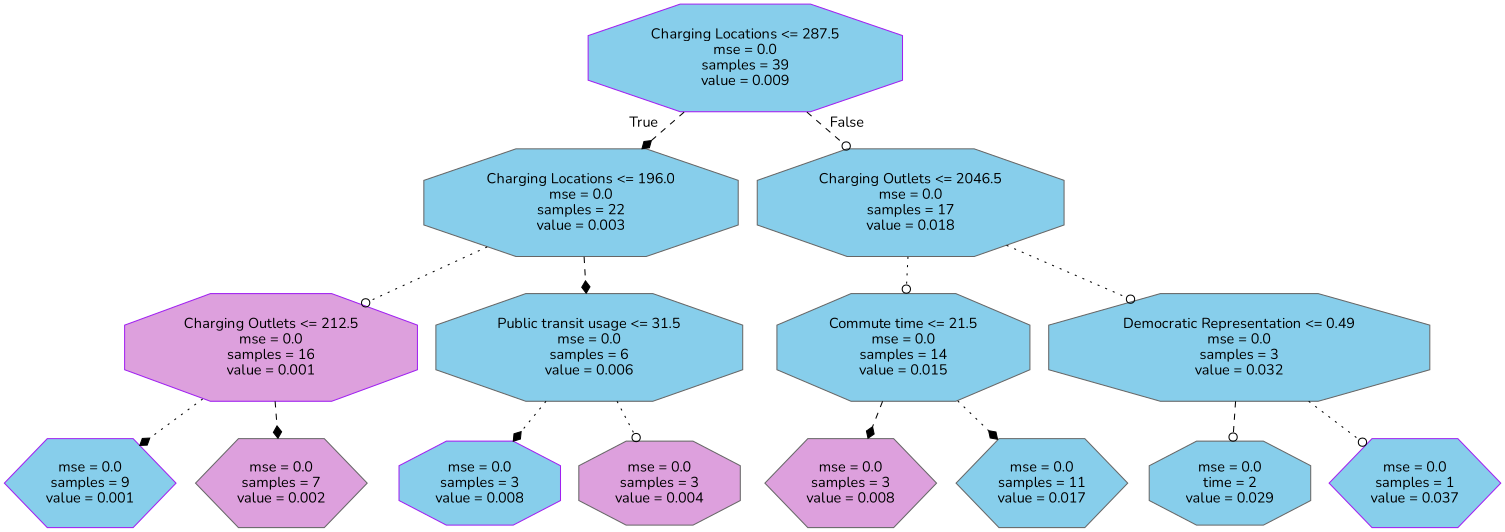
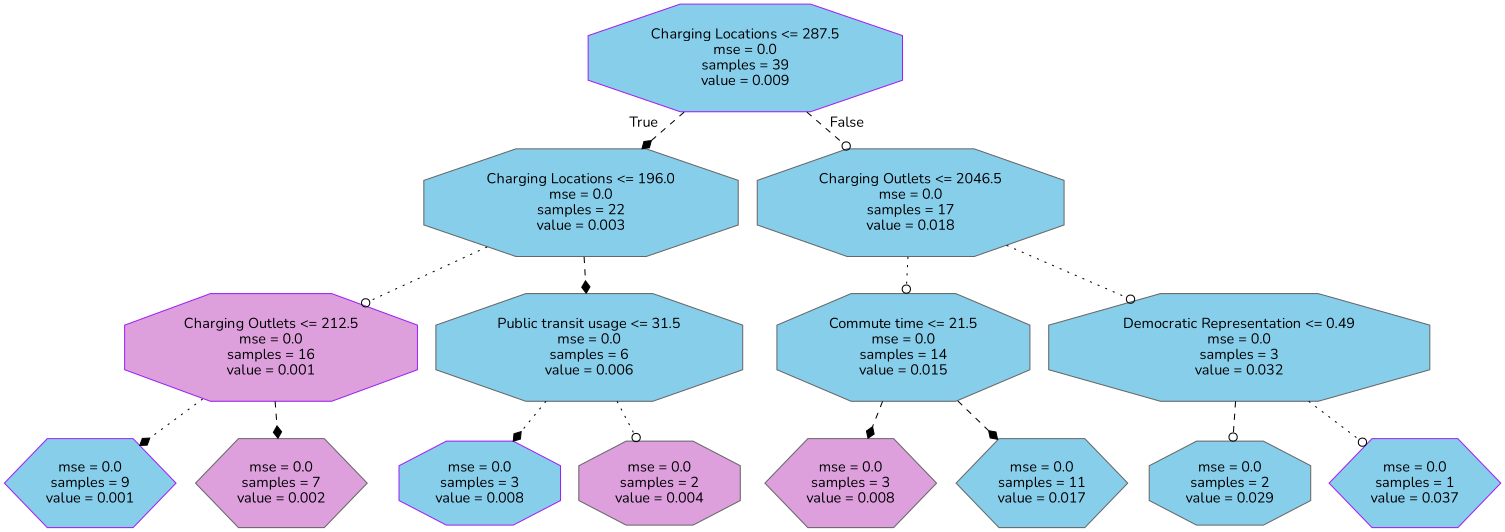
edge "Commute time <= 21.5 mse = 0.0 samples = 14 value = 0.015" -> "mse = 0.0 samples = 11 value = 0.017": style dotted -> dashed
node "mse = 0.0 samples = 3 value = 0.004": label "mse = 0.0 samples = 3 value = 0.004" -> "mse = 0.0 samples = 2 value = 0.004"
node "mse = 0.0 time = 2 value = 0.029": label "mse = 0.0 time = 2 value = 0.029" -> "mse = 0.0 samples = 2 value = 0.029"
